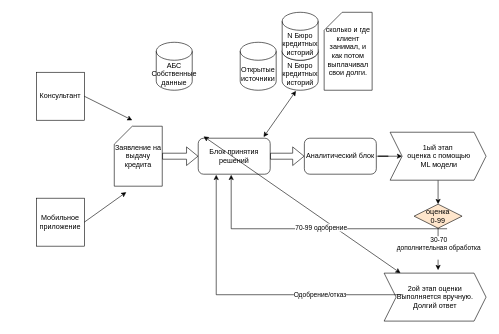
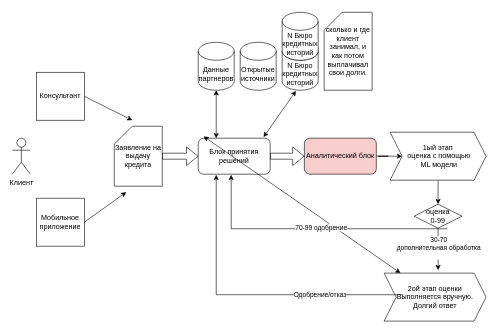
node "АБС Собственные данные": removed
node "Данные партнеров": added
edge "Данные партнеров" -- "Блок принятия решений": added
node "Клиент": added
node "Аналитический блок": fillcolor #ffffff -> #f8cecc
node "оценка 0-99": fillcolor #ffe6cc -> #ffffff
